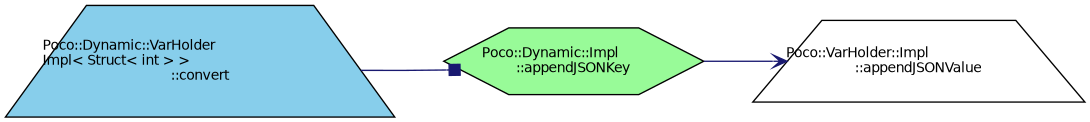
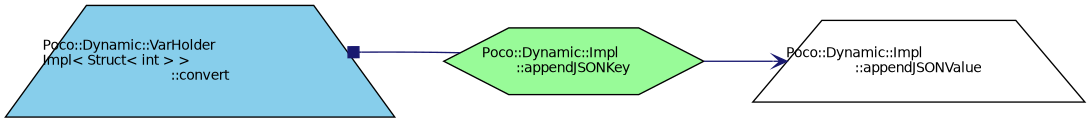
node "Poco::VarHolder::Impl ::appendJSONValue": label "Poco::VarHolder::Impl ::appendJSONValue" -> "Poco::Dynamic::Impl ::appendJSONValue"
edge "Poco::Dynamic::VarHolder Impl< Struct< int > > ::convert" -> "Poco::Dynamic::Impl ::appendJSONKey": reversed
